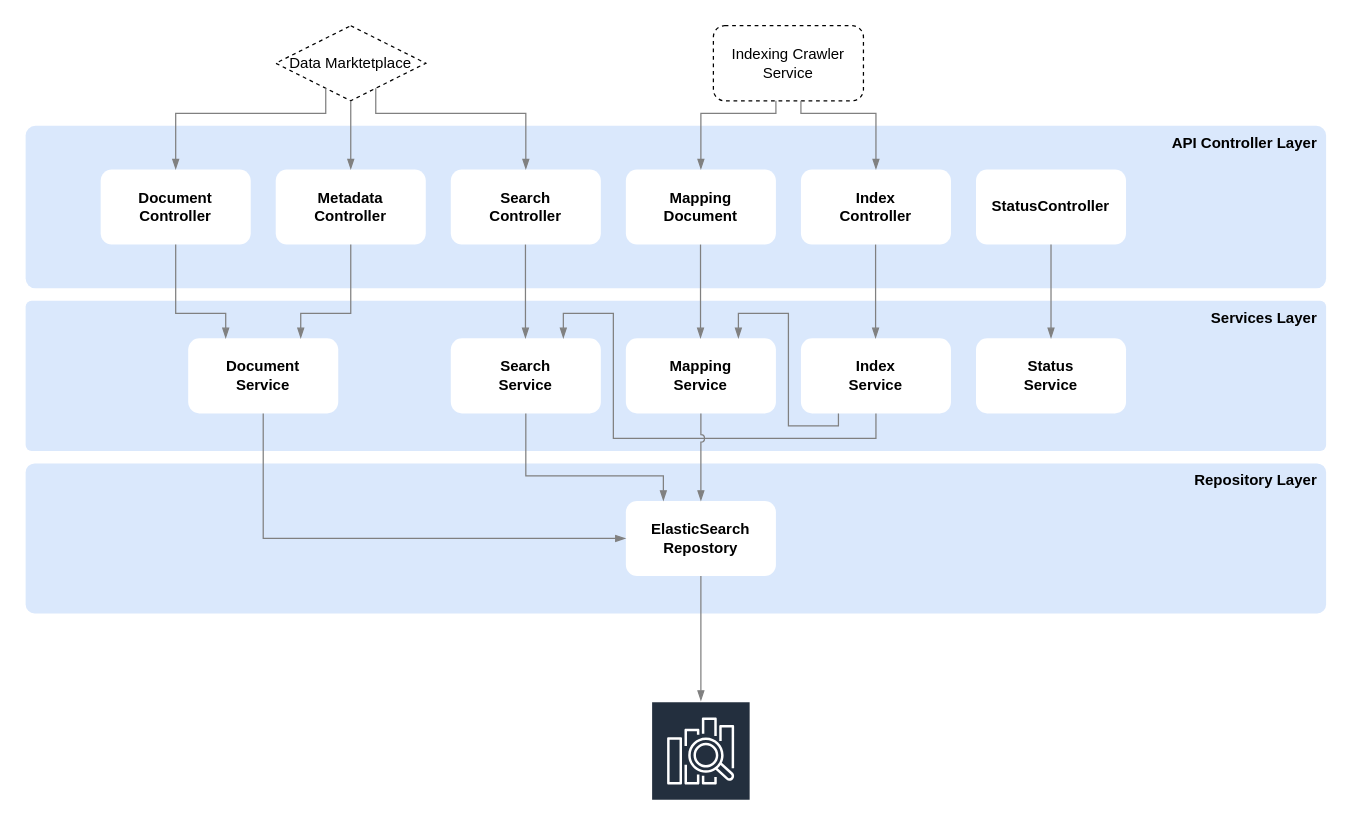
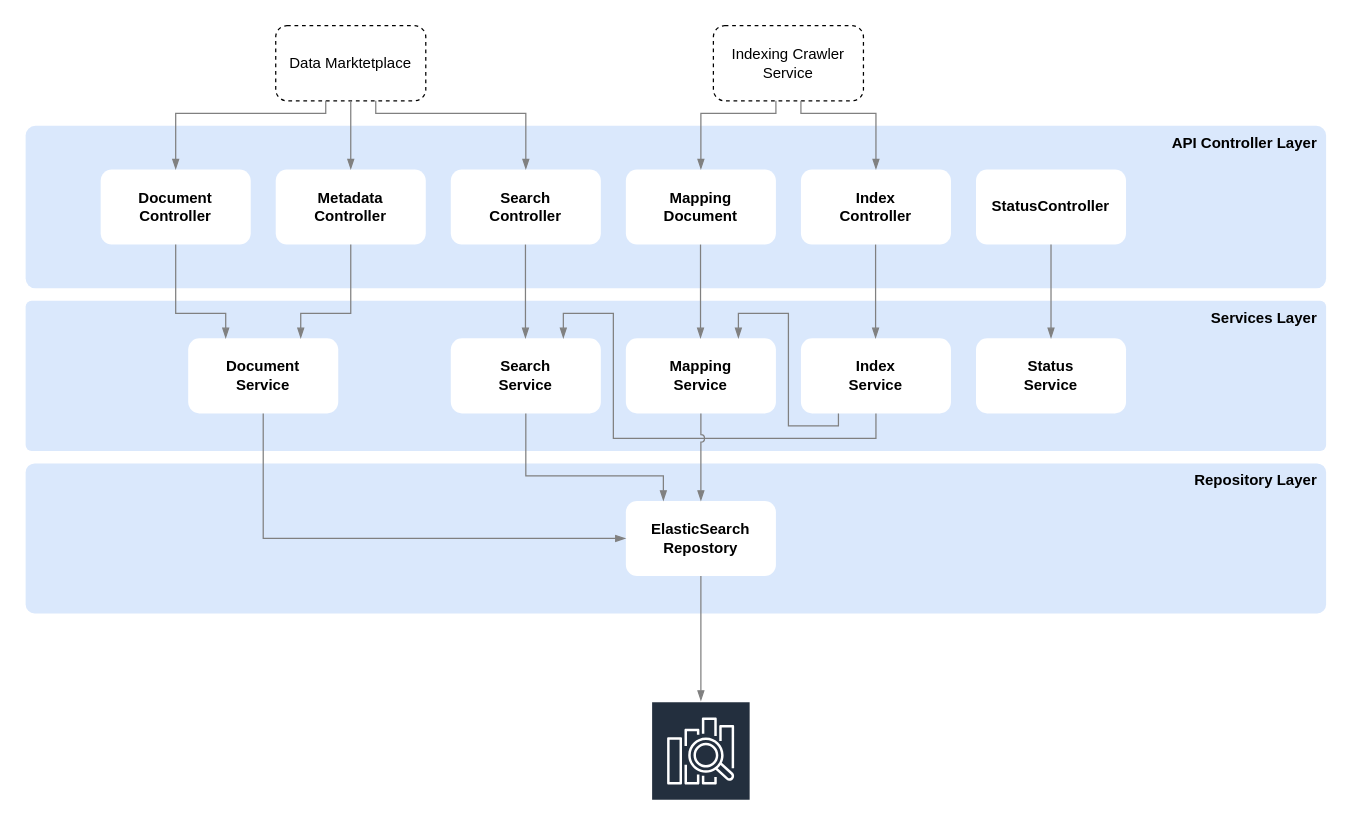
node "Data Marktetplace": shape diamond -> rounded rectangle
